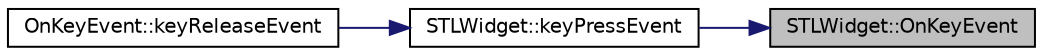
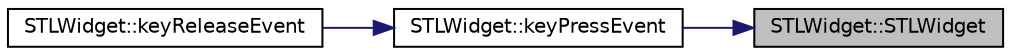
node "OnKeyEvent::keyReleaseEvent": label "OnKeyEvent::keyReleaseEvent" -> "STLWidget::keyReleaseEvent"
node "STLWidget::OnKeyEvent": label "STLWidget::OnKeyEvent" -> "STLWidget::STLWidget"
